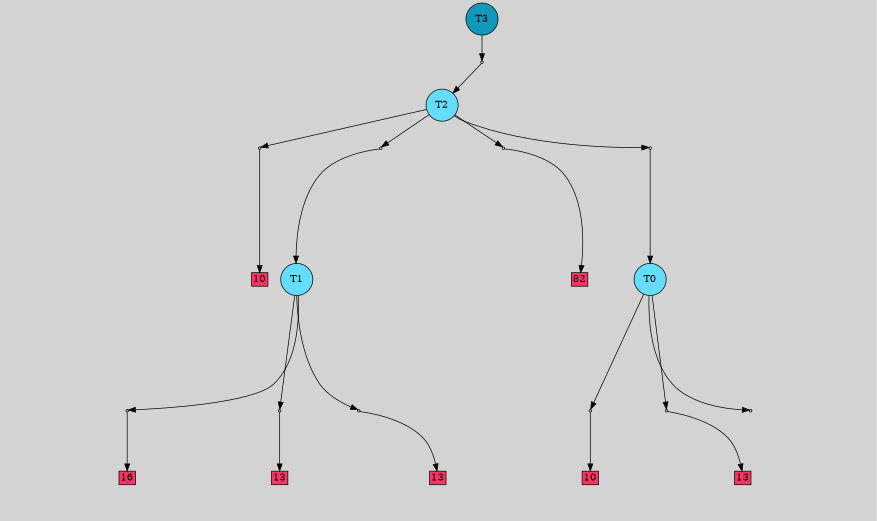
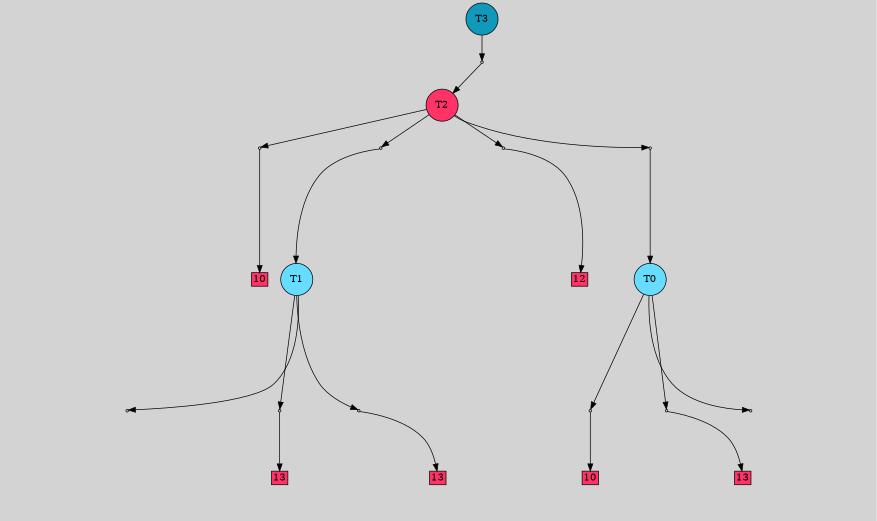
node "T2": fillcolor #66ddff -> #ff3366
node "82": label "82" -> "12"
node "16": removed
